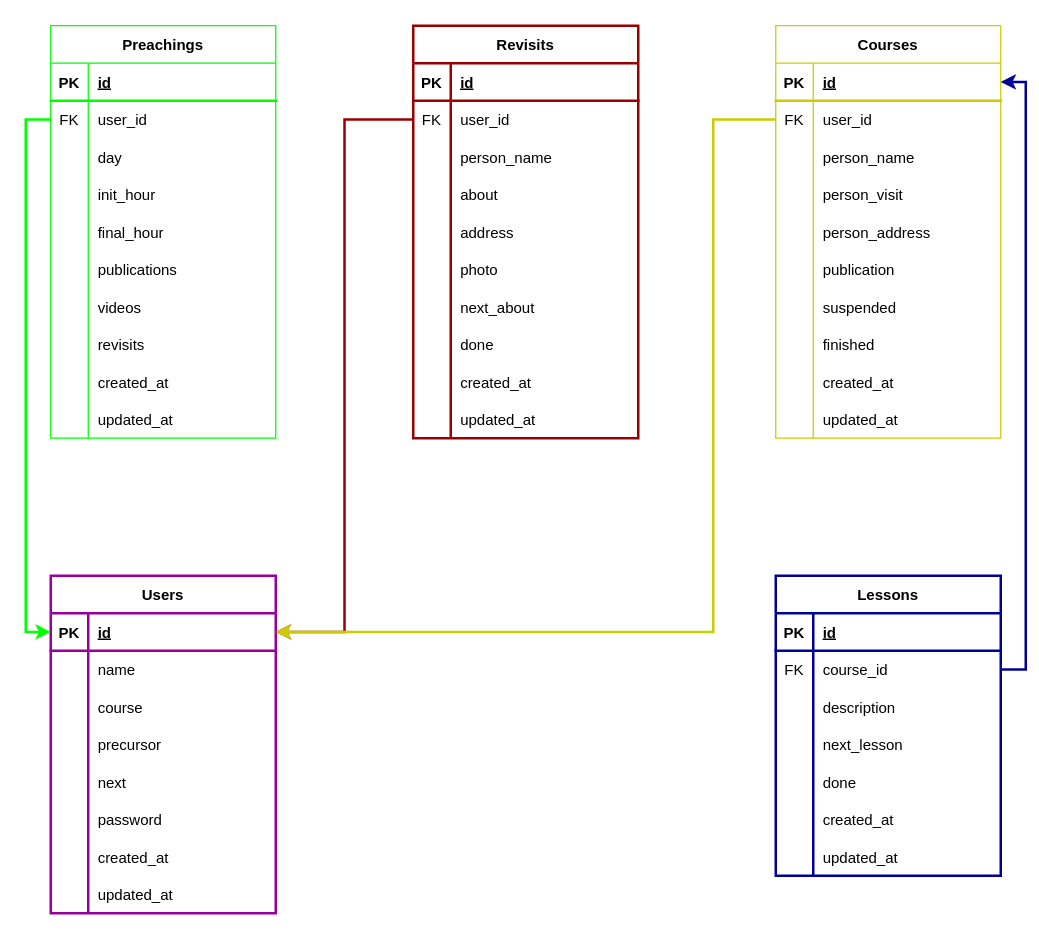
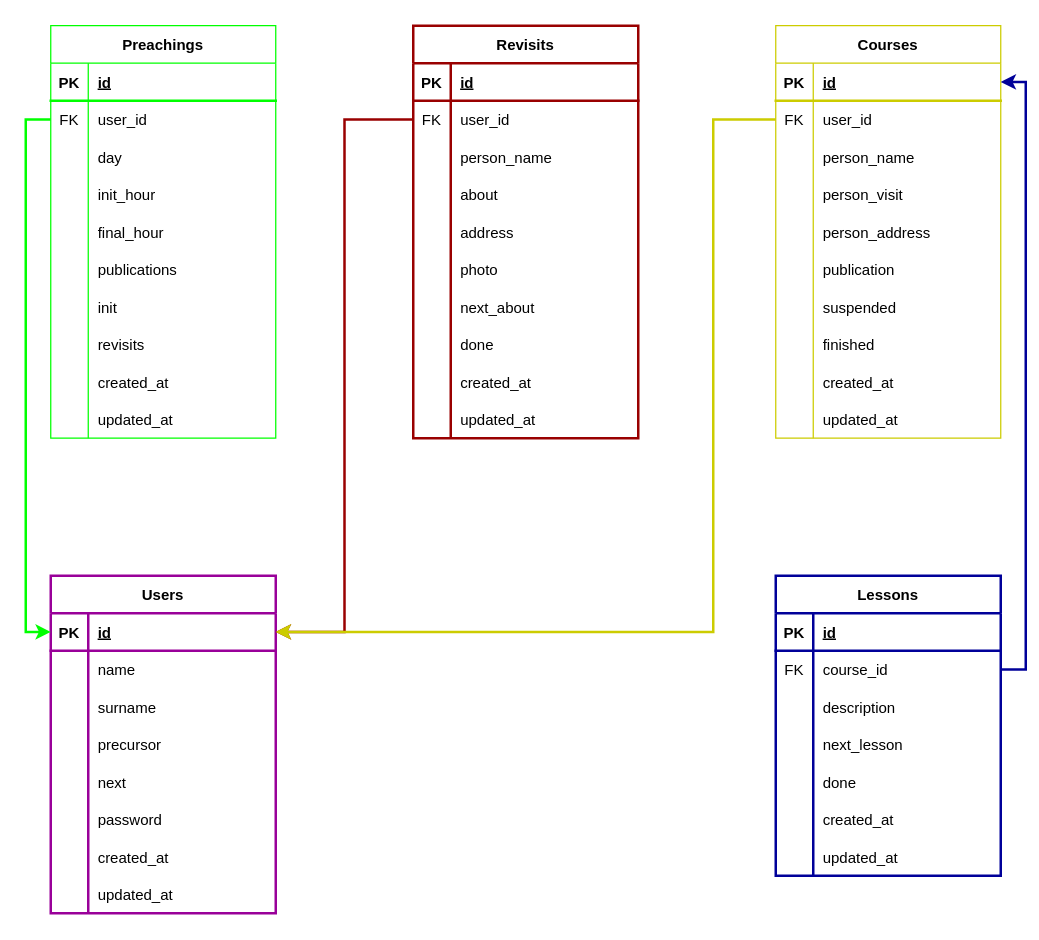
node "videos": label "videos" -> "init"
node "course": label "course" -> "surname"
